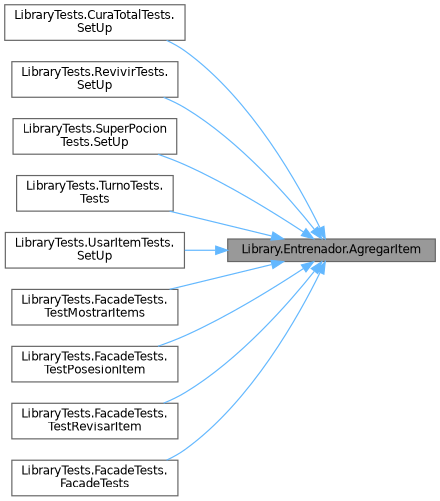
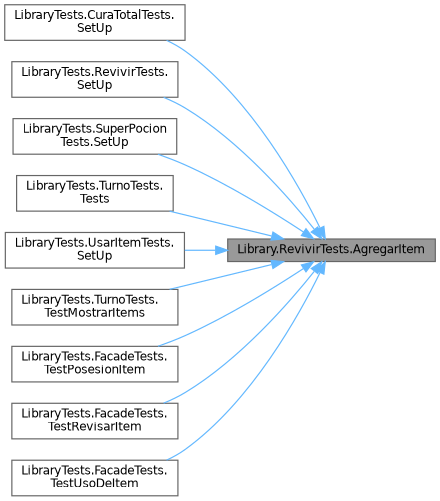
node "Library.Entrenador.AgregarItem": label "Library.Entrenador.AgregarItem" -> "Library.RevivirTests.AgregarItem"
node "LibraryTests.FacadeTests. TestMostrarItems": label "LibraryTests.FacadeTests. TestMostrarItems" -> "LibraryTests.TurnoTests. TestMostrarItems"
node "LibraryTests.FacadeTests. FacadeTests": label "LibraryTests.FacadeTests. FacadeTests" -> "LibraryTests.FacadeTests. TestUsoDeItem"
